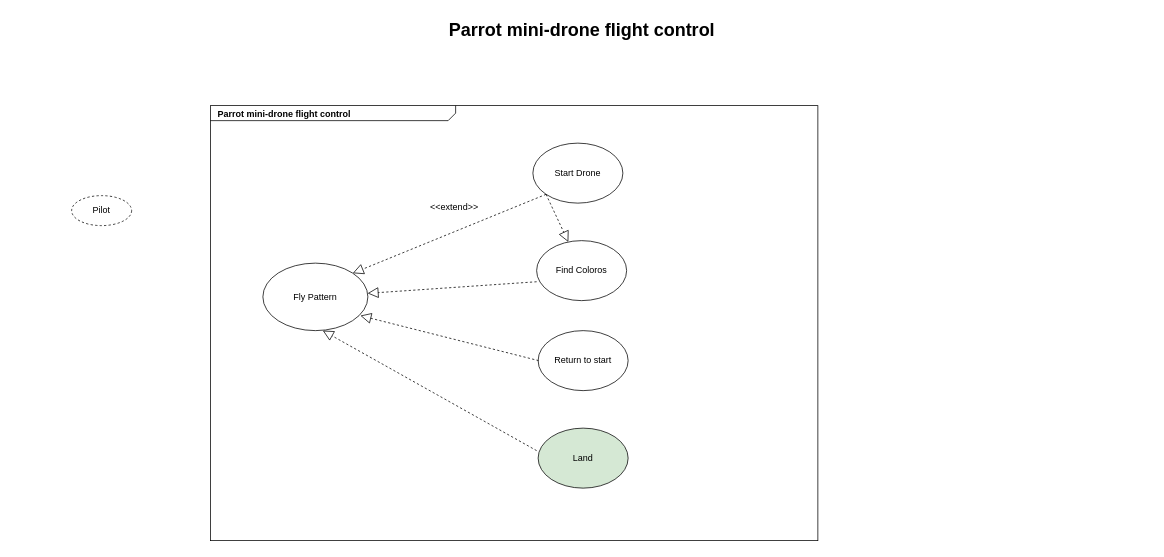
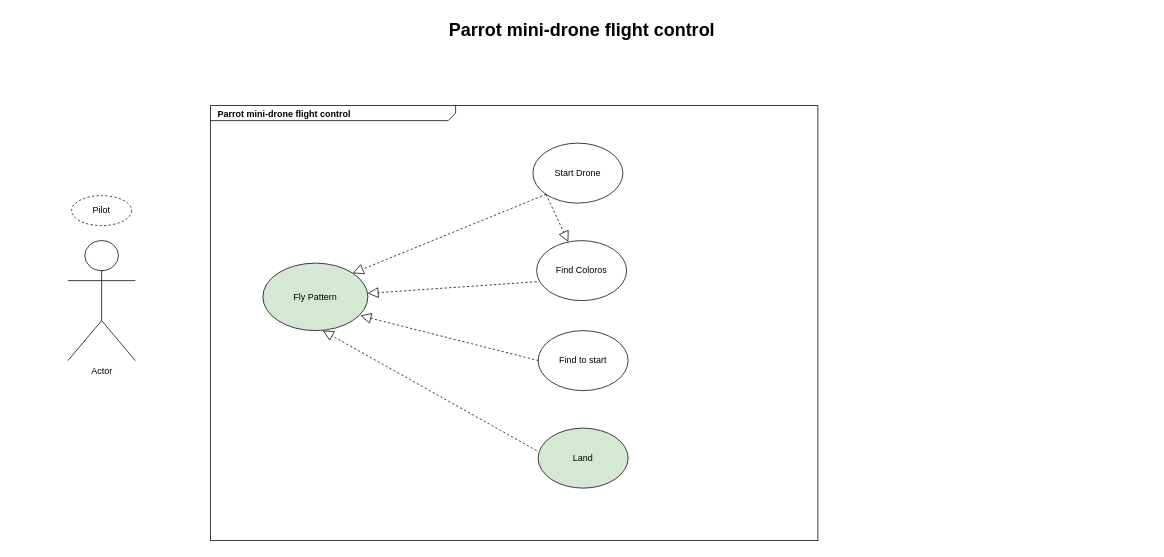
node "<<extend>>": removed
node "Fly Pattern": fillcolor #ffffff -> #d5e8d4
node "Actor": added
node "Return to start": label "Return to start" -> "Find to start"
